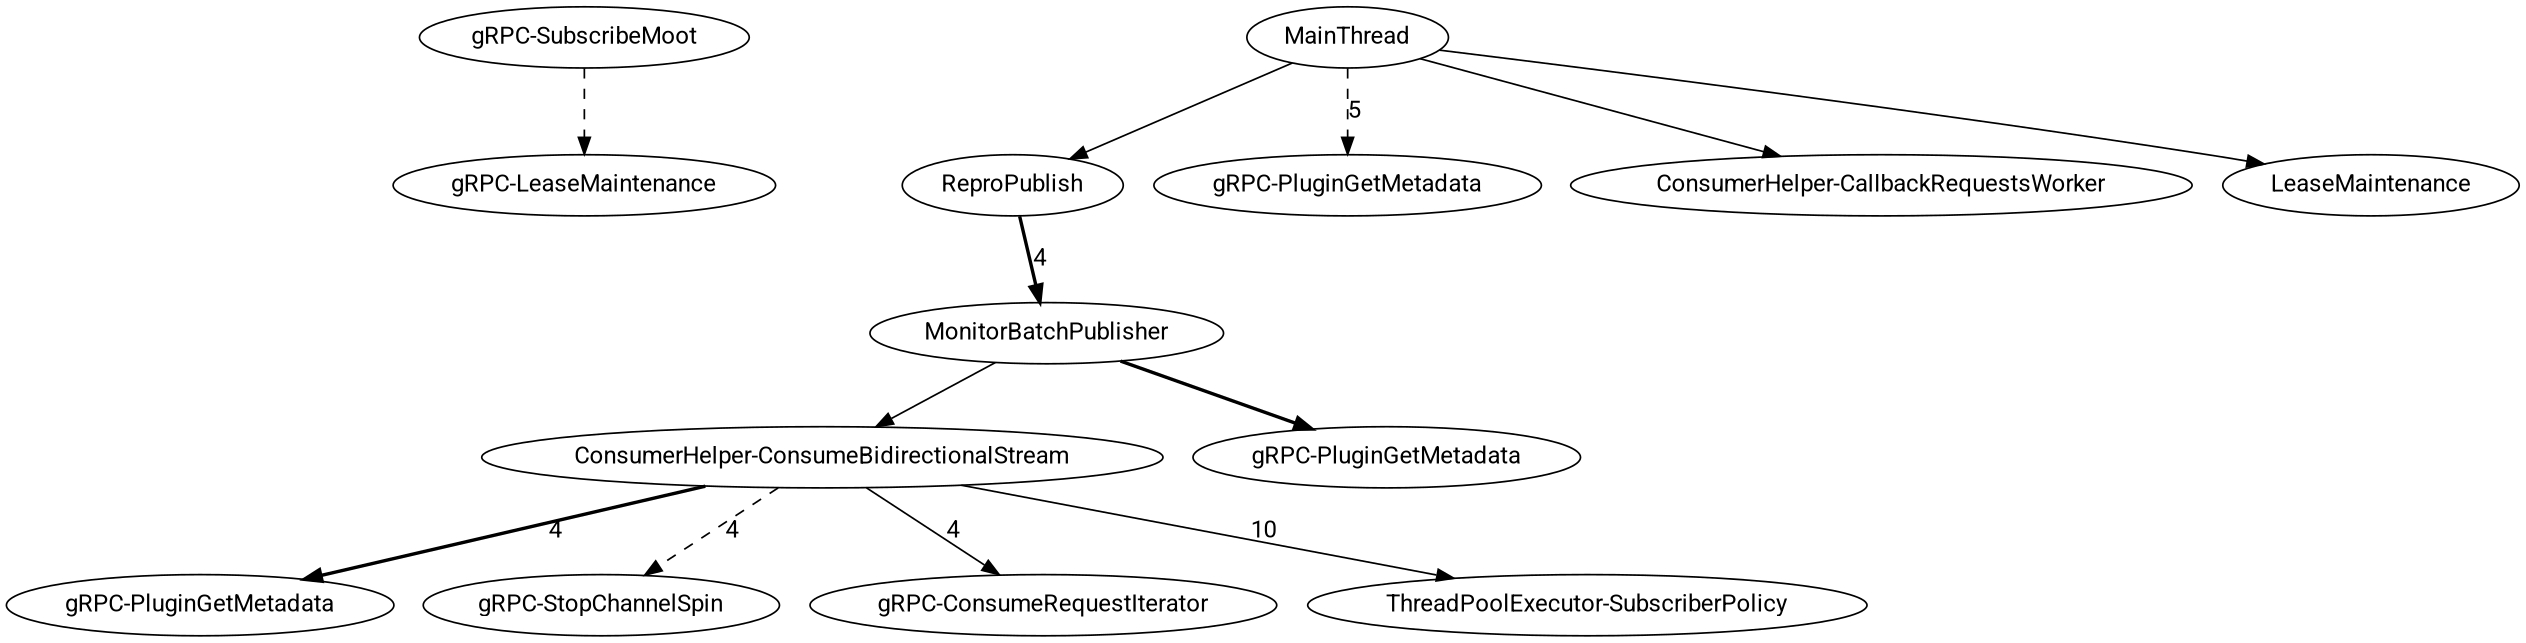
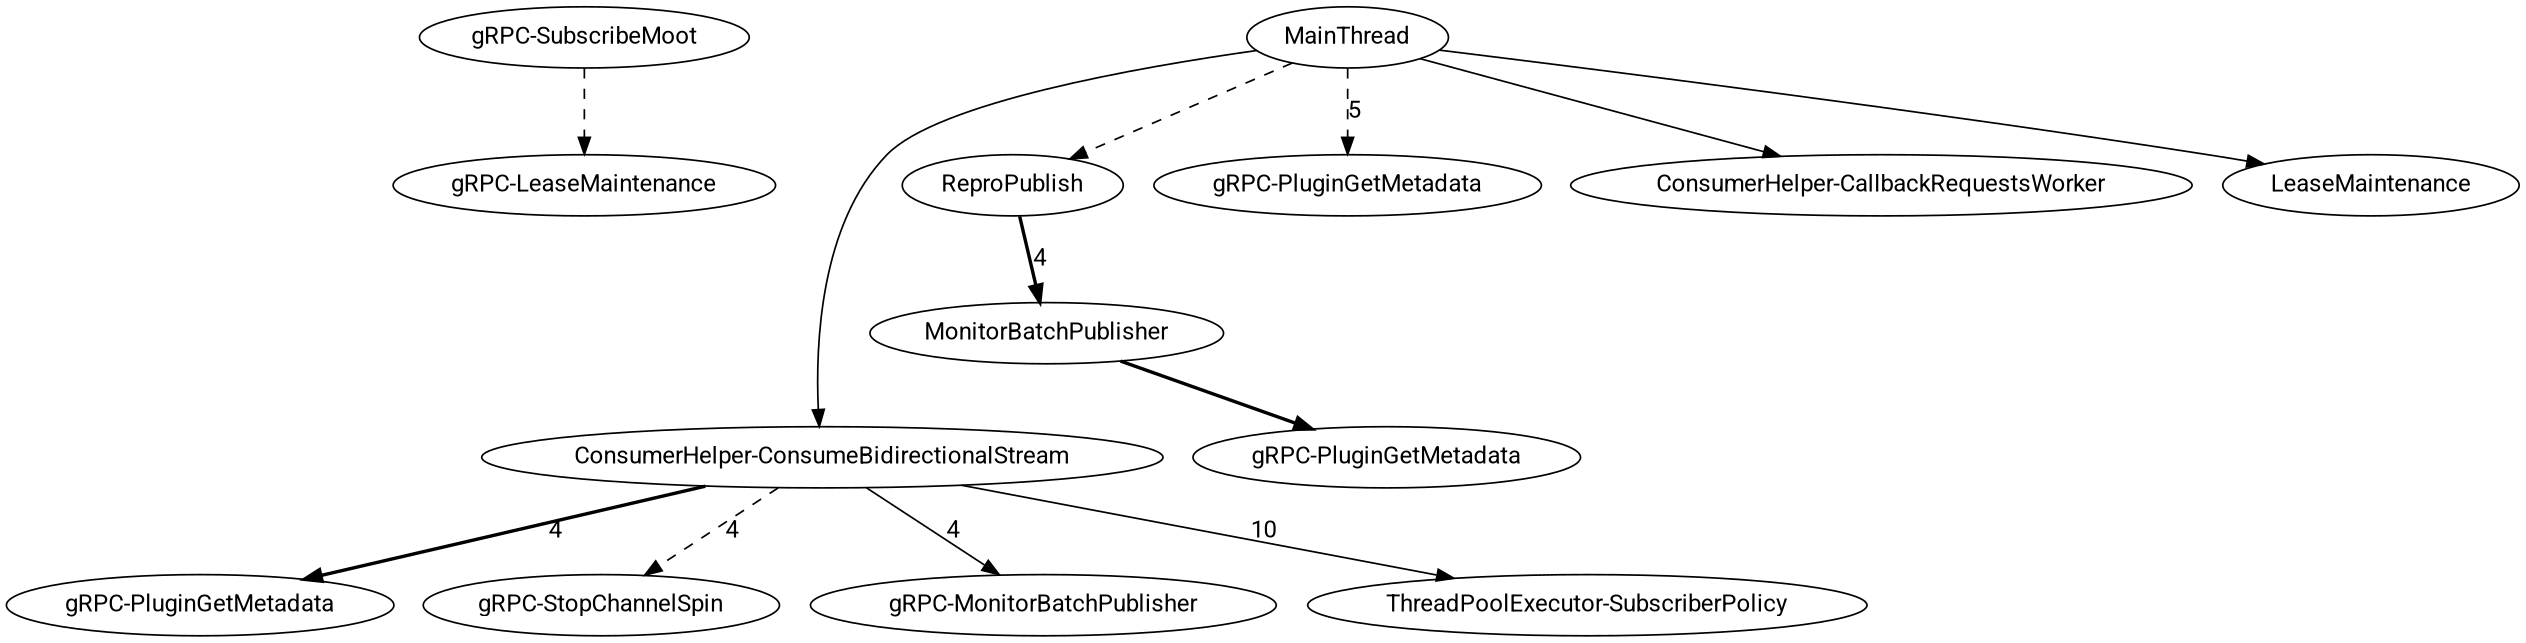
edge "MainThread" -> "ReproPublish": style solid -> dashed
edge "MonitorBatchPublisher" -> "ConsumerHelper-ConsumeBidirectionalStream": now "MainThread" -> "ConsumerHelper-ConsumeBidirectionalStream"
node "gRPC-ConsumeRequestIterator": label "gRPC-ConsumeRequestIterator" -> "gRPC-MonitorBatchPublisher"
